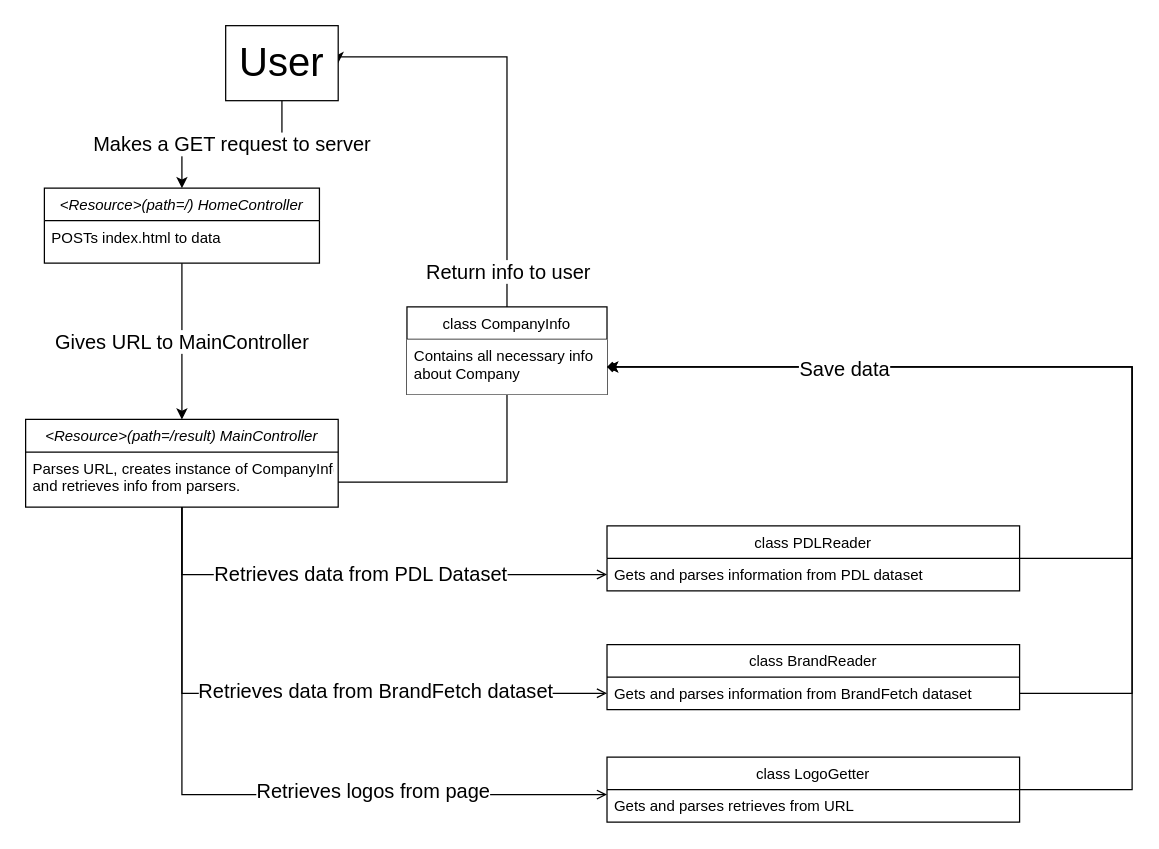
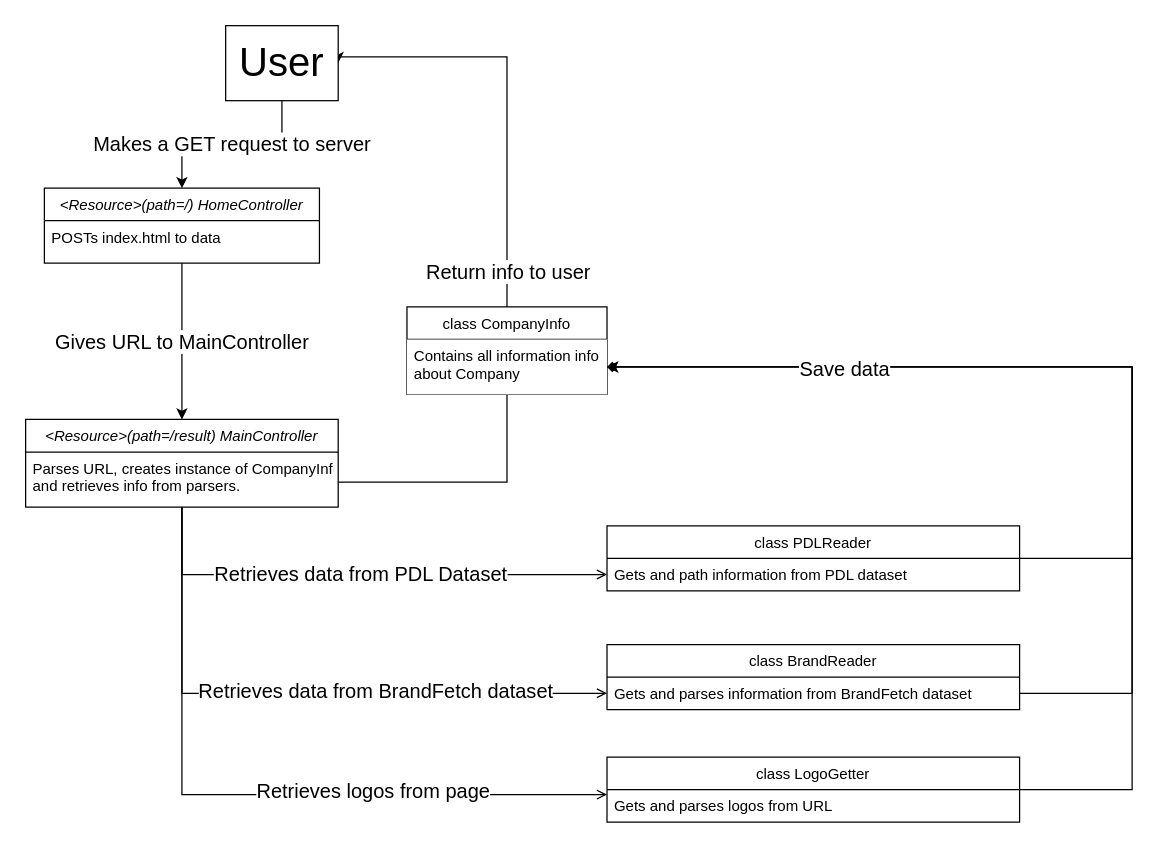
node "Contains all necessary info about Company": label "Contains all necessary info about Company" -> "Contains all information info about Company"
node "Gets and parses information from PDL dataset": label "Gets and parses information from PDL dataset" -> "Gets and path information from PDL dataset"
node "Gets and parses retrieves from URL": label "Gets and parses retrieves from URL" -> "Gets and parses logos from URL"
